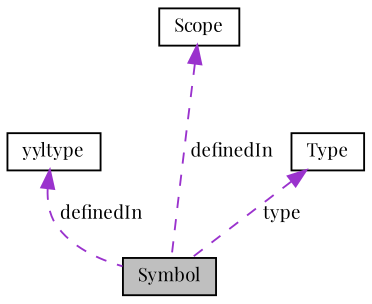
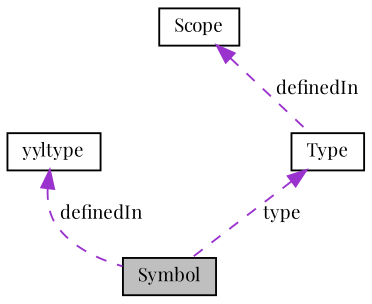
edge "Symbol" -> "Scope": now "Type" -> "Scope"
